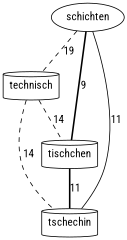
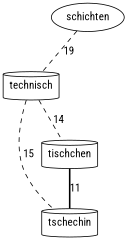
edge "schichten" -- "tischchen": removed, label "9"
edge "schichten" -- "tschechin": removed, label "11"
edge "technisch" -- "tschechin": label "14" -> "15"
